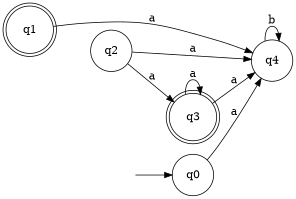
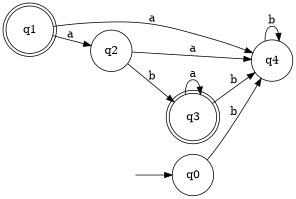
edge "q1" -> "q2": added, label "a"
edge "q2" -> "q3": label "a" -> "b"
edge "q3" -> "q4": label "a" -> "b"
edge "q0" -> "q4": label "a" -> "b"
